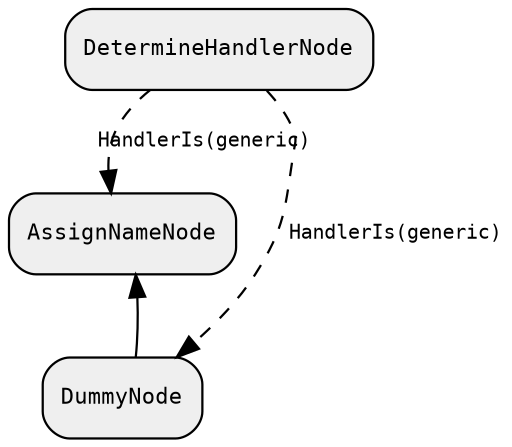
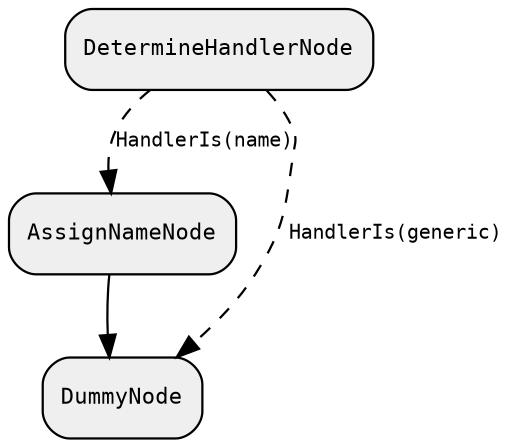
edge "DetermineHandlerNode" -> "AssignNameNode": label "HandlerIs(generic)" -> "HandlerIs(name)"
edge "DummyNode" -> "AssignNameNode": reversed
